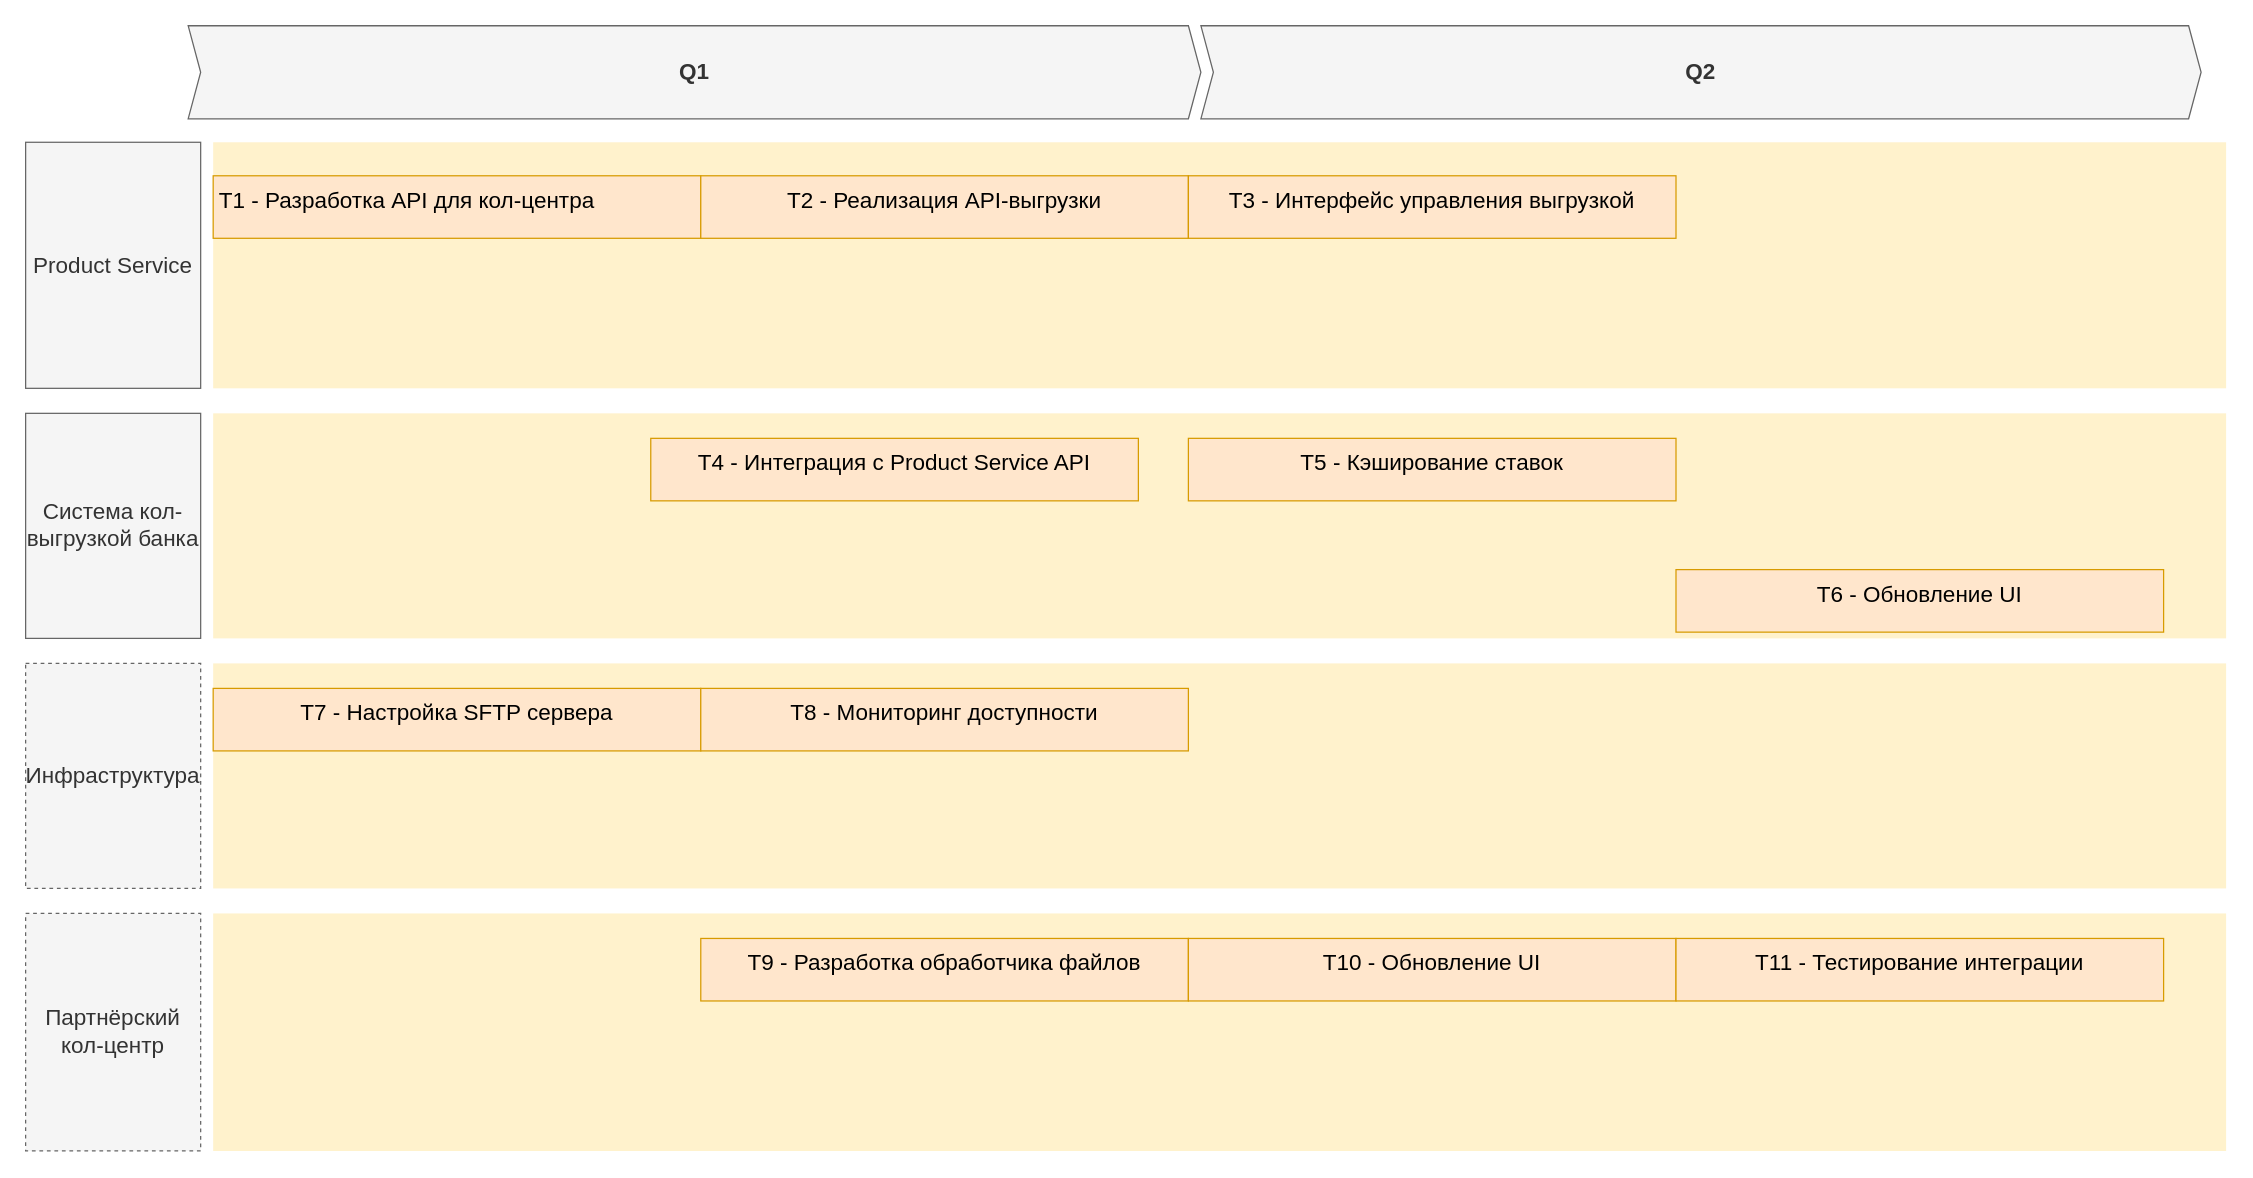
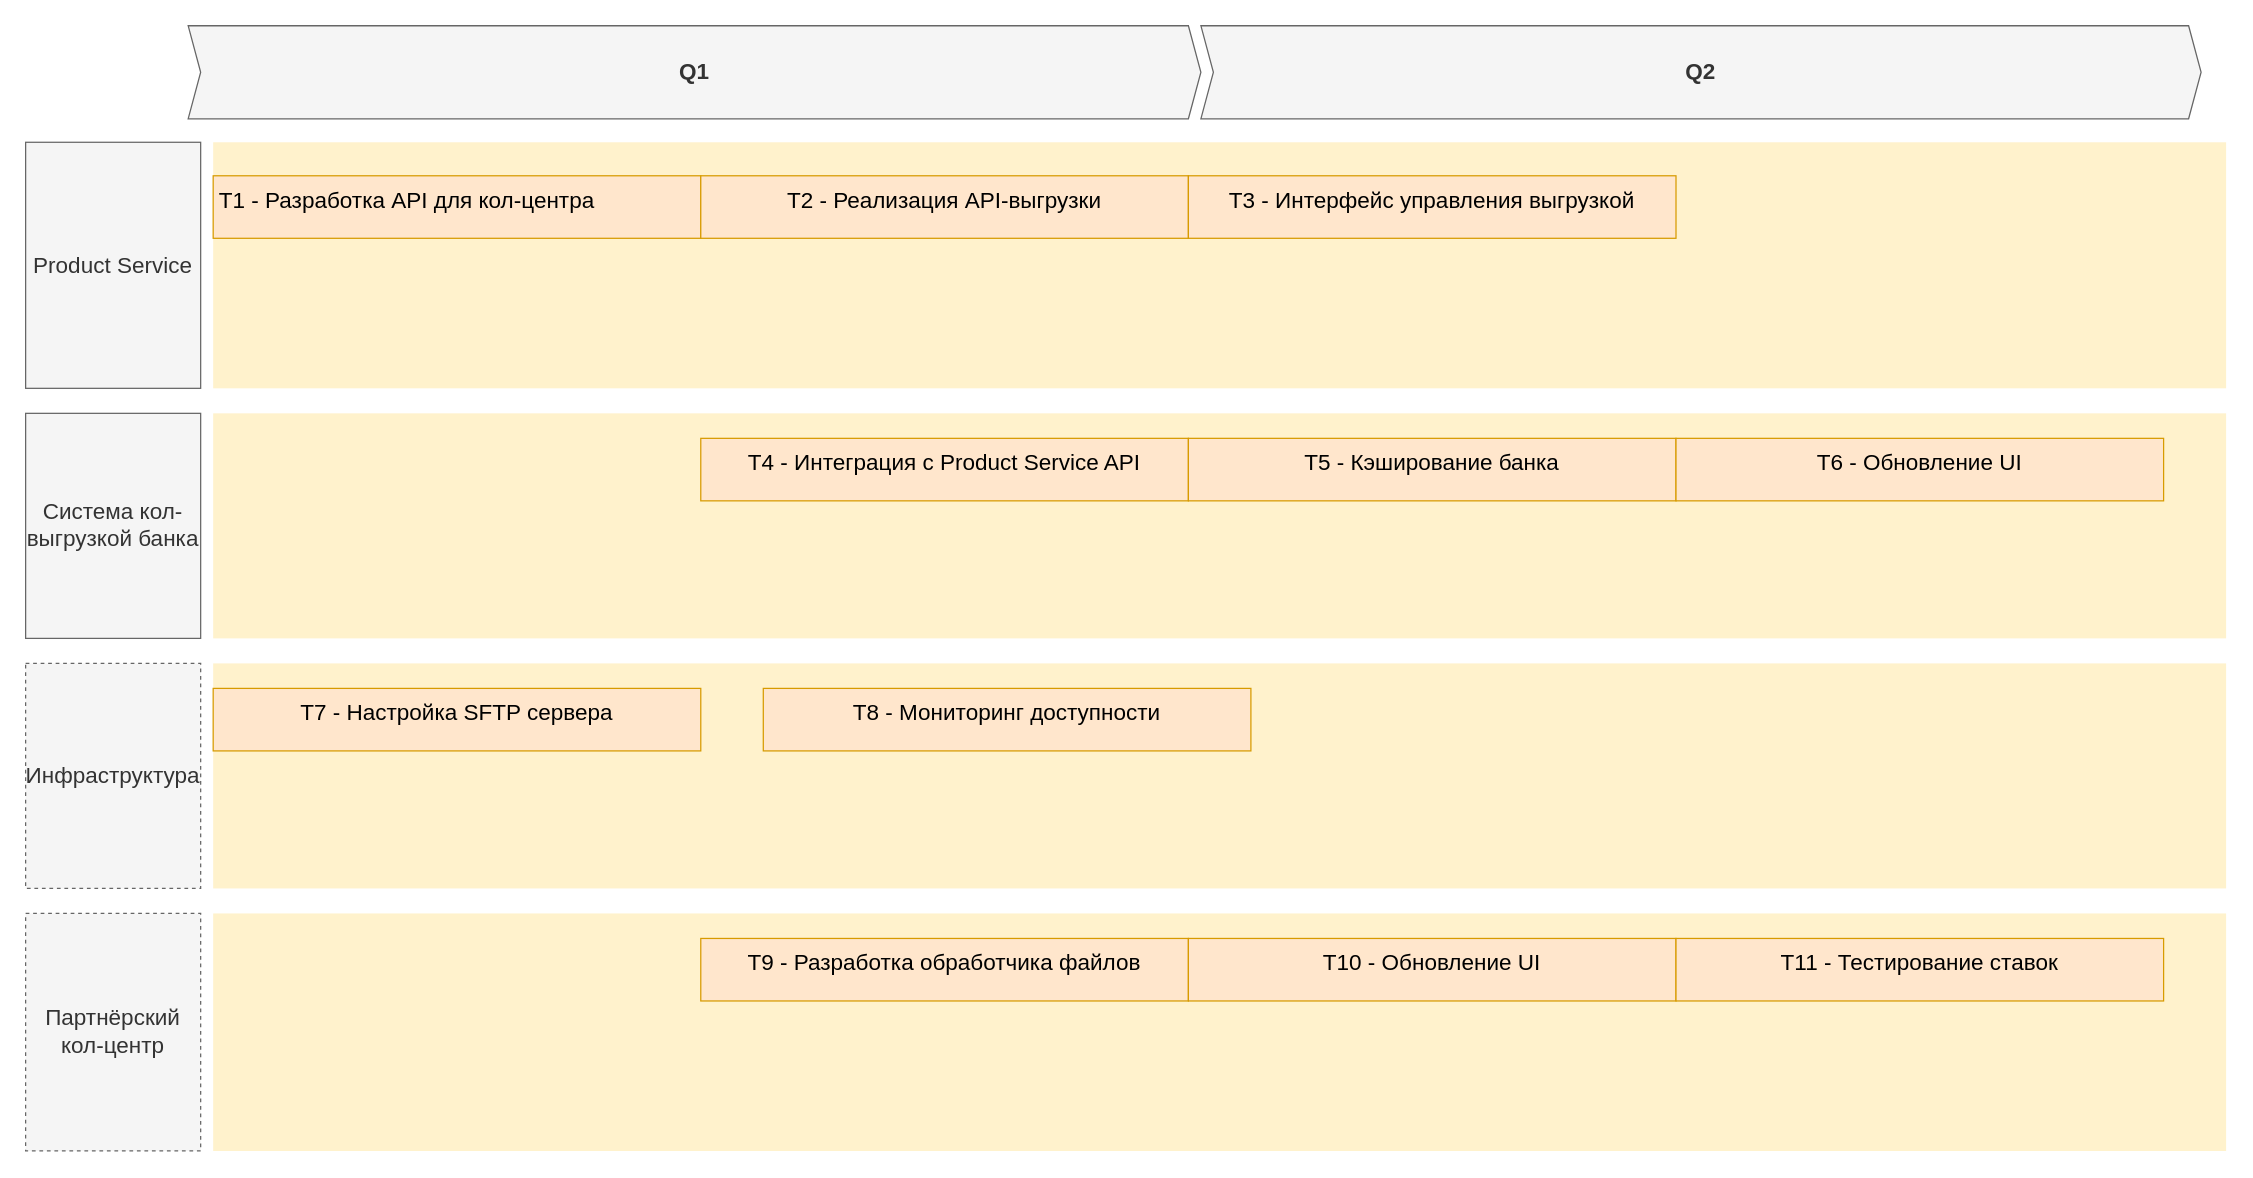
node "T5 - Кэширование ставок": label "T5 - Кэширование ставок" -> "T5 - Кэширование банка"
node "T4 - Интеграция с Product Service API": moved (894, 469) -> (944, 469)
node "T6 - Обновление UI": moved (1919, 601) -> (1919, 469)
node "T8 - Мониторинг доступности": moved (944, 719) -> (1007, 719)
node "T11 - Тестирование интеграции": label "T11 - Тестирование интеграции" -> "T11 - Тестирование ставок"
